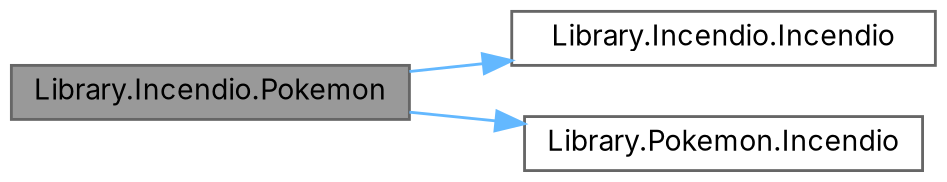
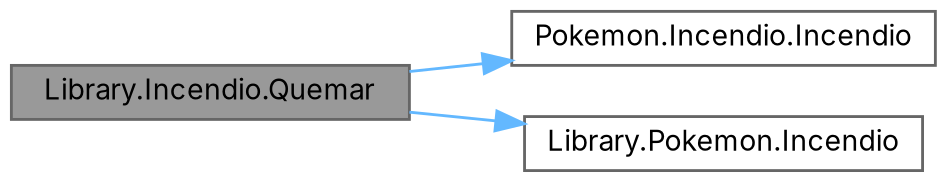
node "Library.Incendio.Incendio": label "Library.Incendio.Incendio" -> "Pokemon.Incendio.Incendio"
node "Library.Incendio.Pokemon": label "Library.Incendio.Pokemon" -> "Library.Incendio.Quemar"
